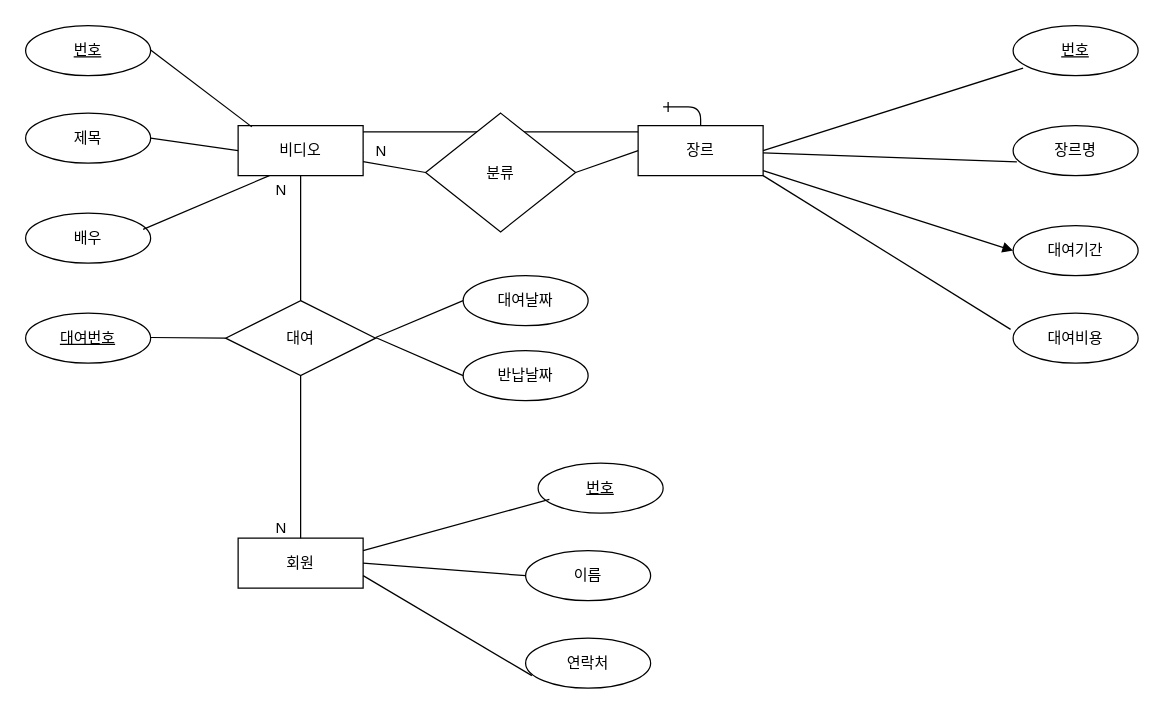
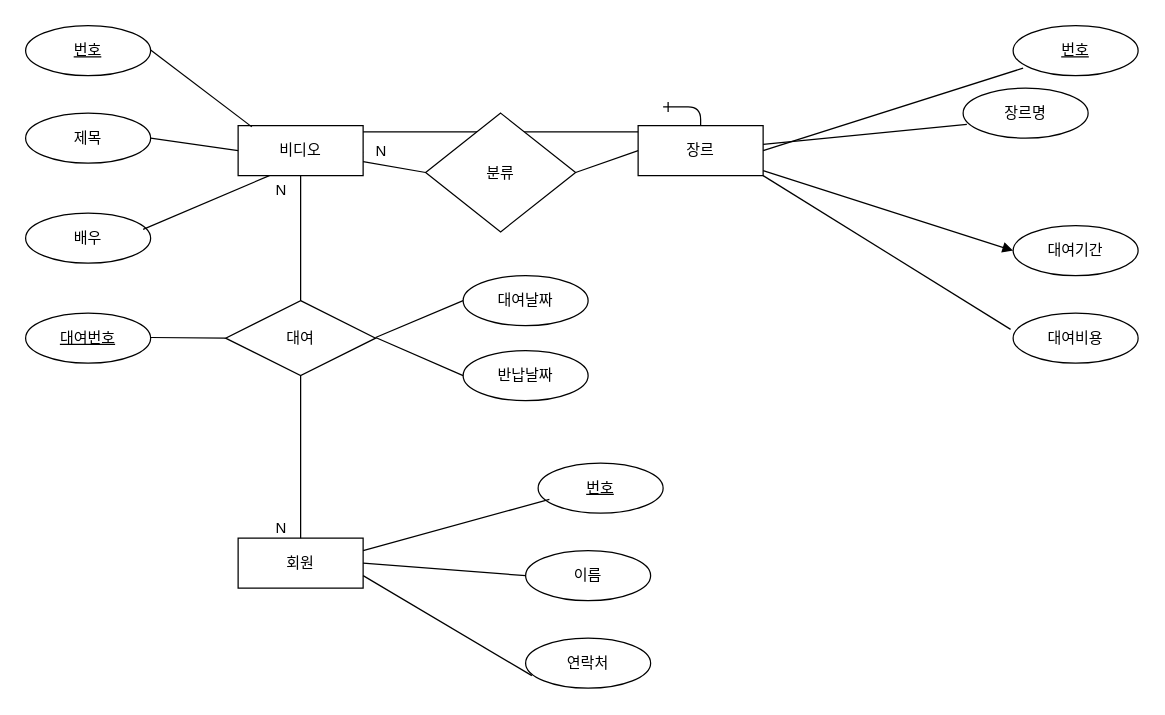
node "장르명": moved (1076, 151) -> (1026, 113)
